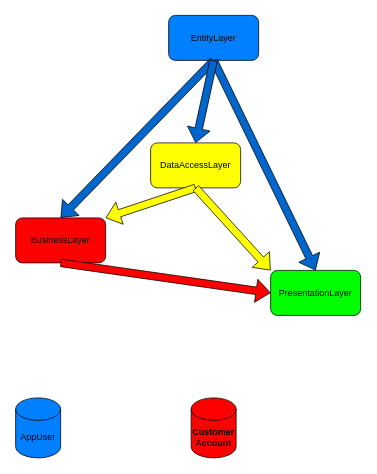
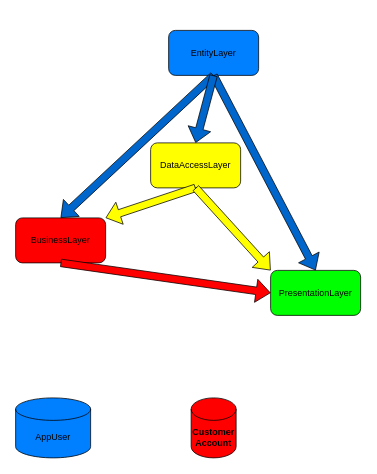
node "EntityLayer": moved (213, 38) -> (213, 53)
node "AppUser": size 45x60 -> 75x60
